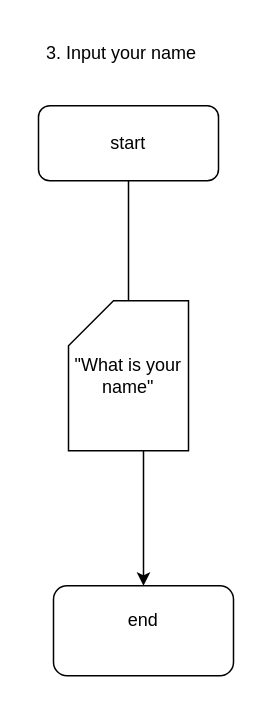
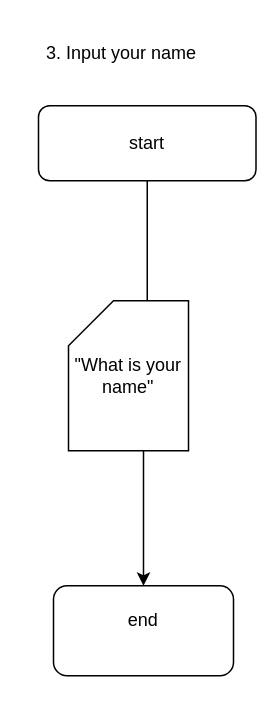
node "start": size 180x75 -> 218x75
